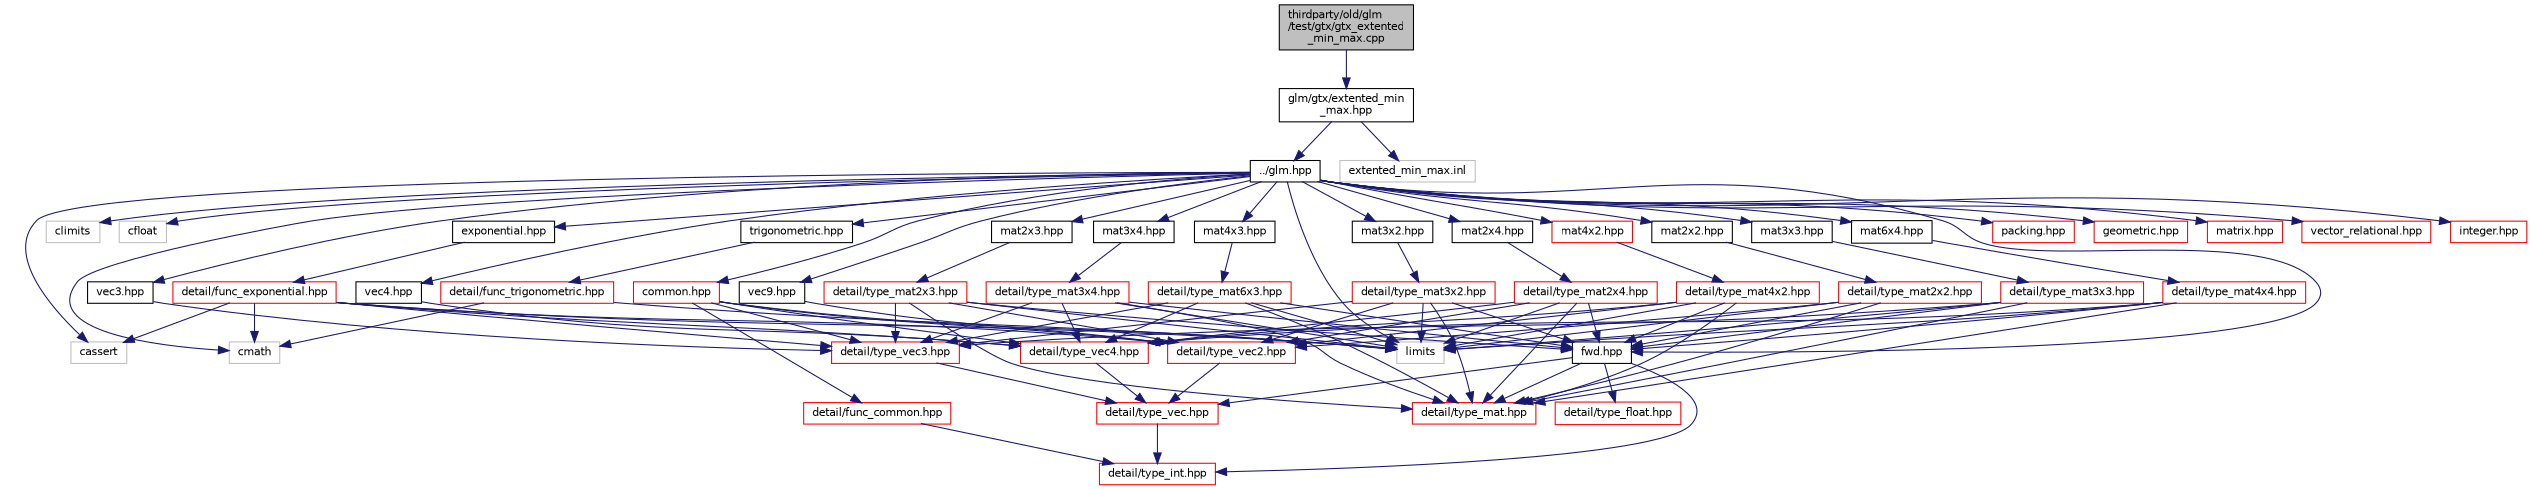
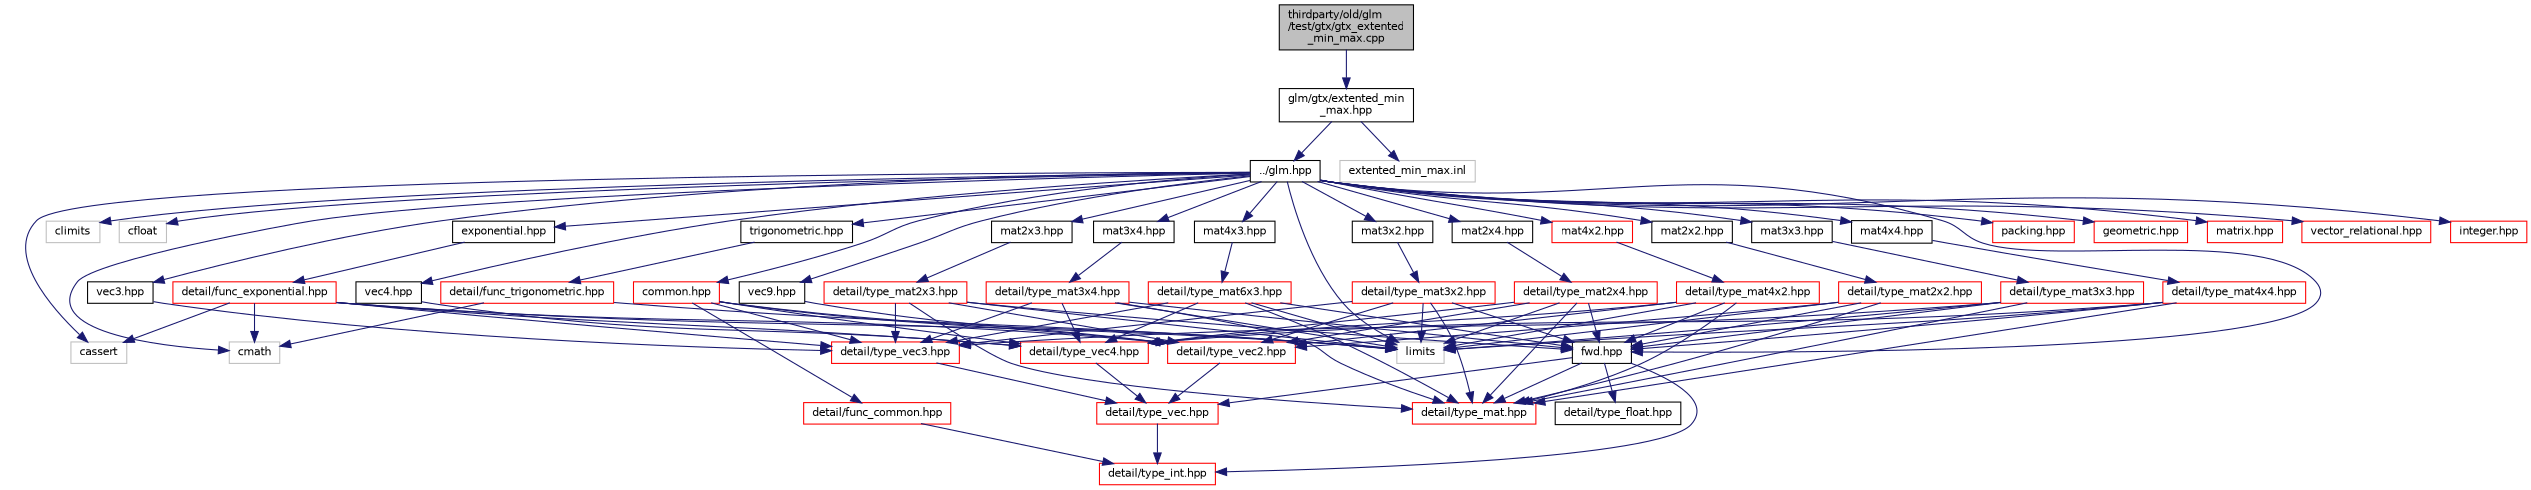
node "mat6x4.hpp": label "mat6x4.hpp" -> "mat4x4.hpp"
node "detail/type_float.hpp": color red -> black
